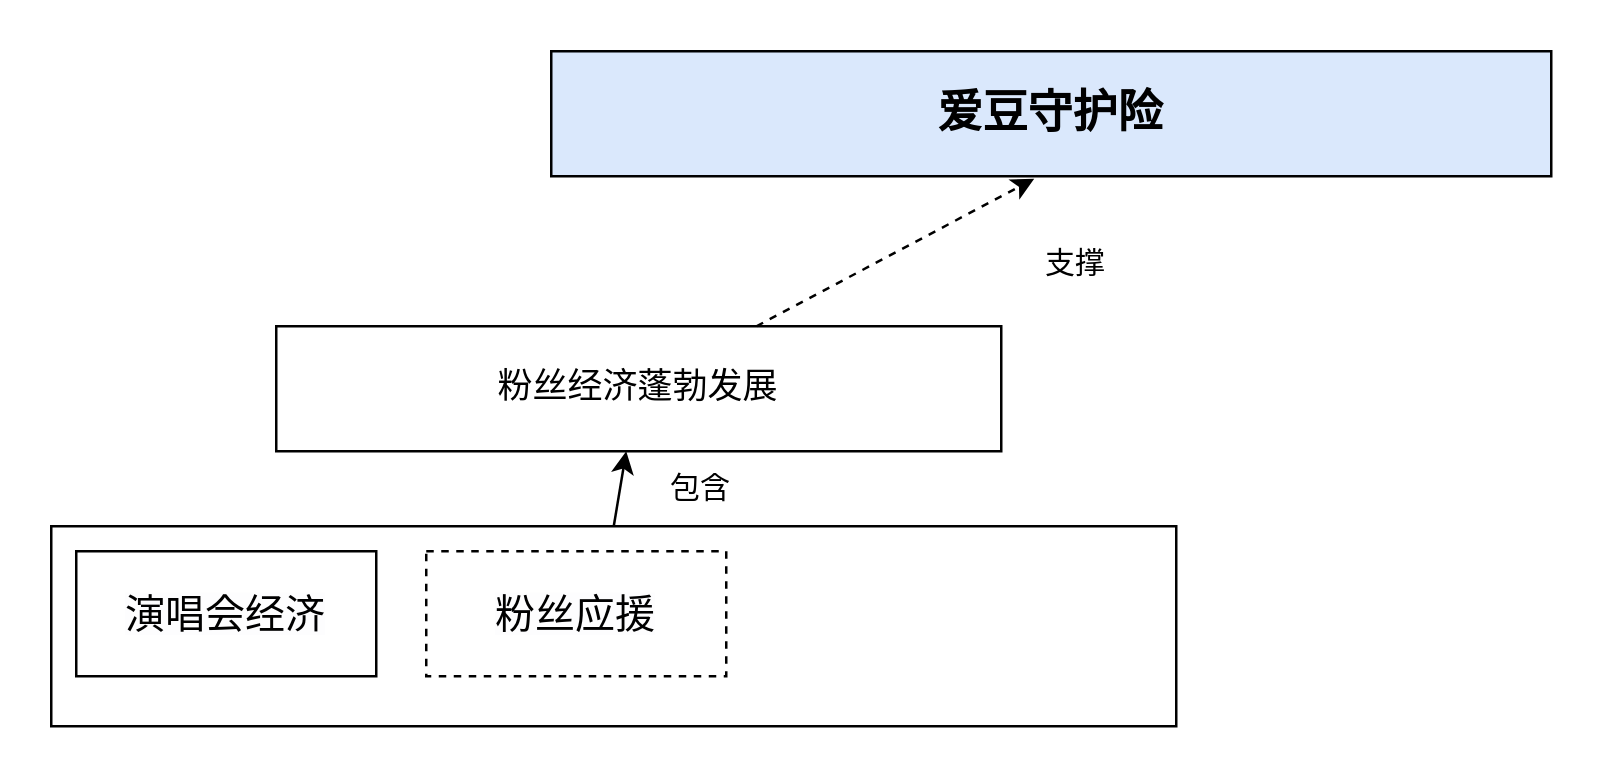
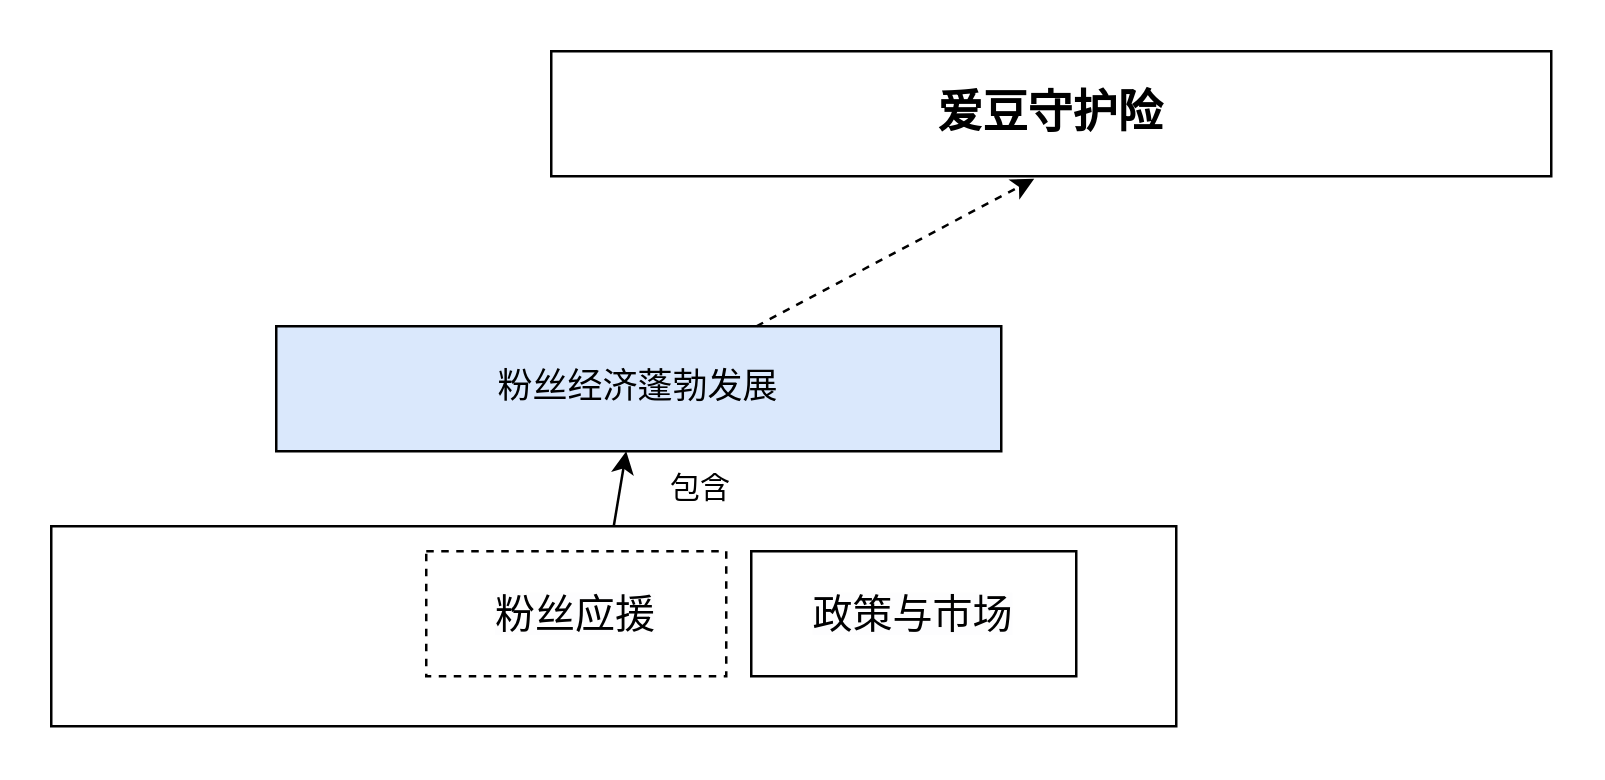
node "爱豆守护险": fillcolor #dae8fc -> #ffffff
node "支撑": removed
node "粉丝经济蓬勃发展": fillcolor #ffffff -> #dae8fc
node "演唱会经济": removed
node "政策与市场": added
